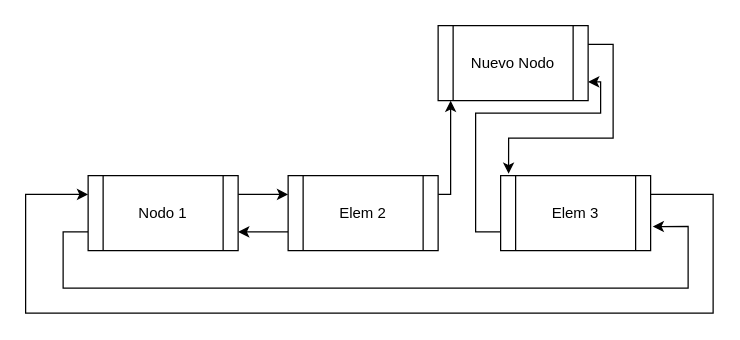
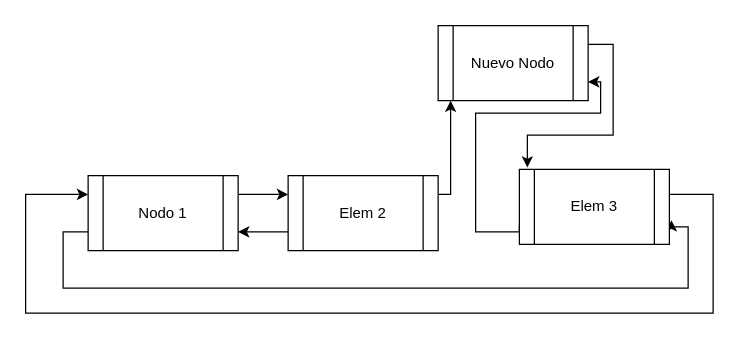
node "Elem 3": moved (576, 213) -> (594, 207)
